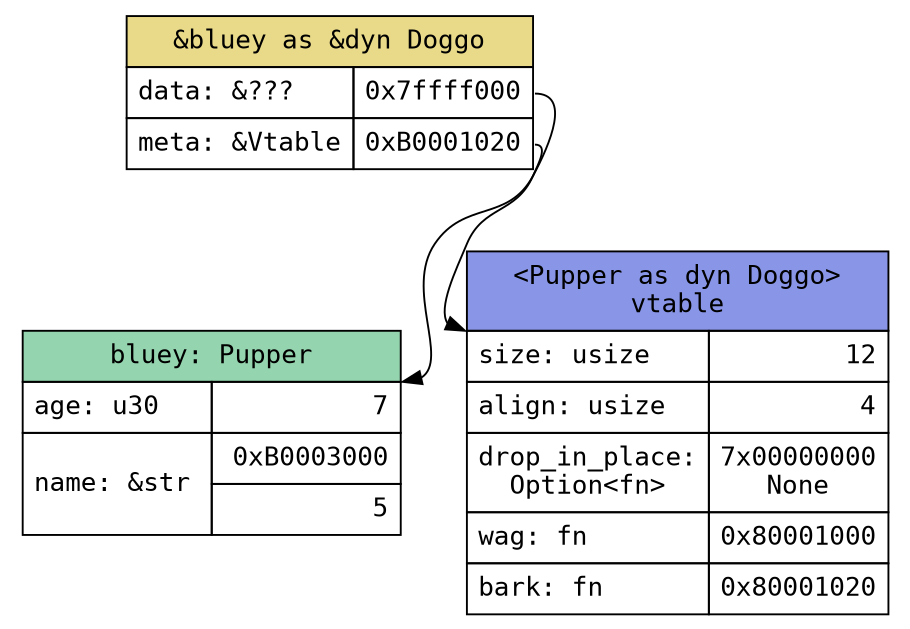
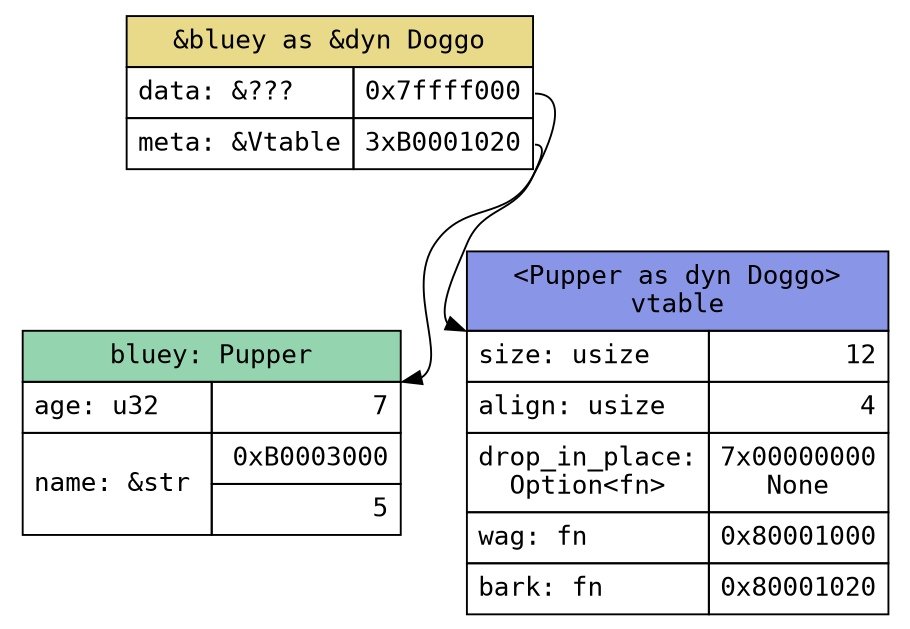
node "&bluey as &dyn Doggo": text "0xB0001020" -> "3xB0001020"
node "bluey: Pupper": text "age: u30" -> "age: u32"
